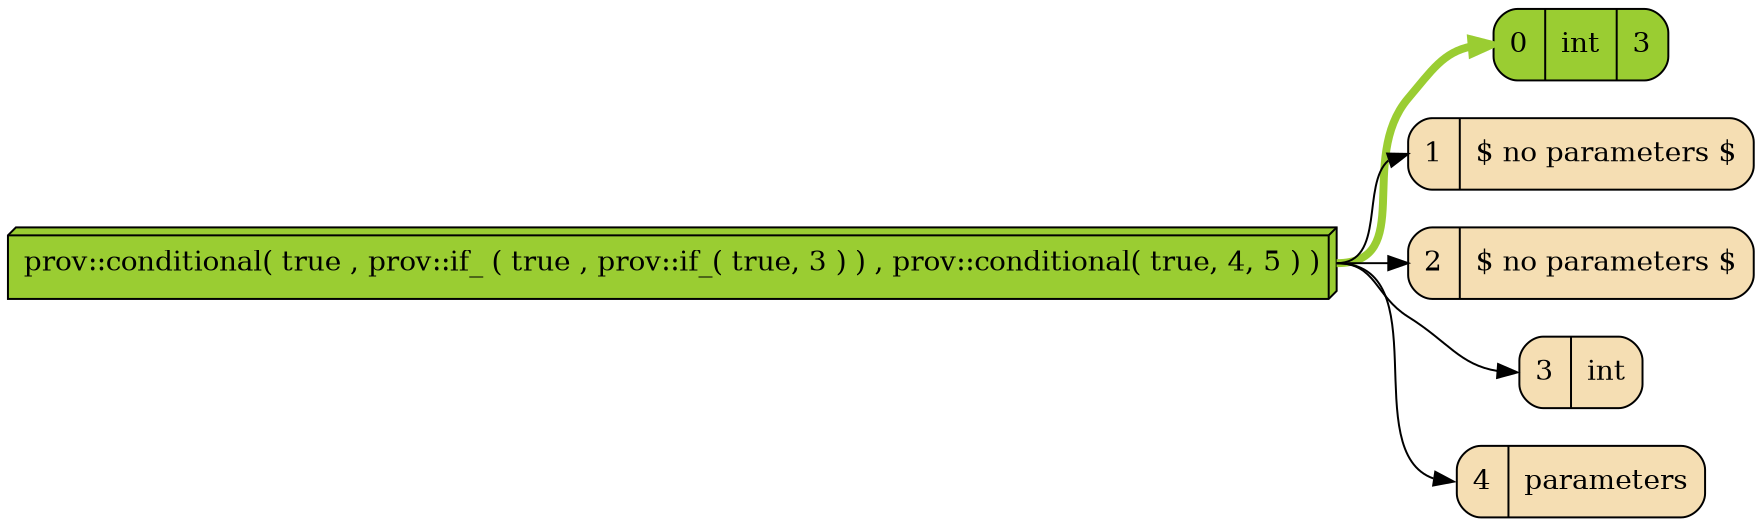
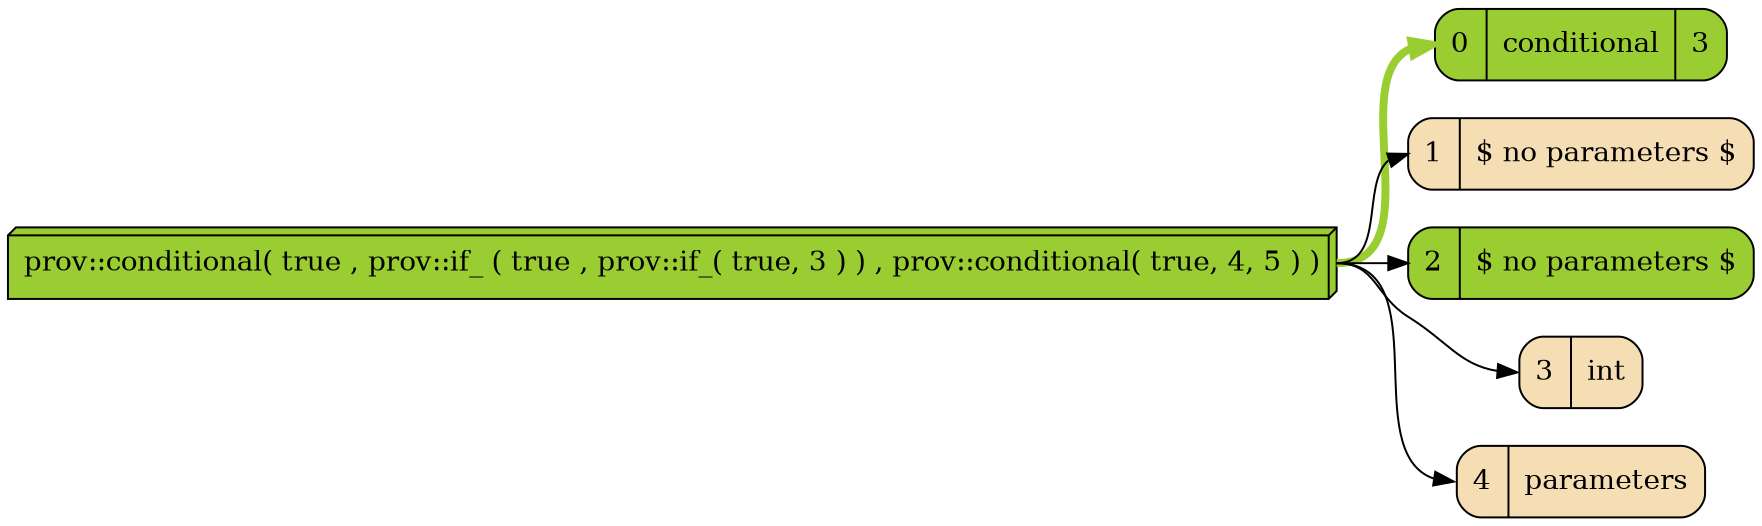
node "0": text "int" -> "conditional"
node "2": fillcolor wheat -> yellowgreen
